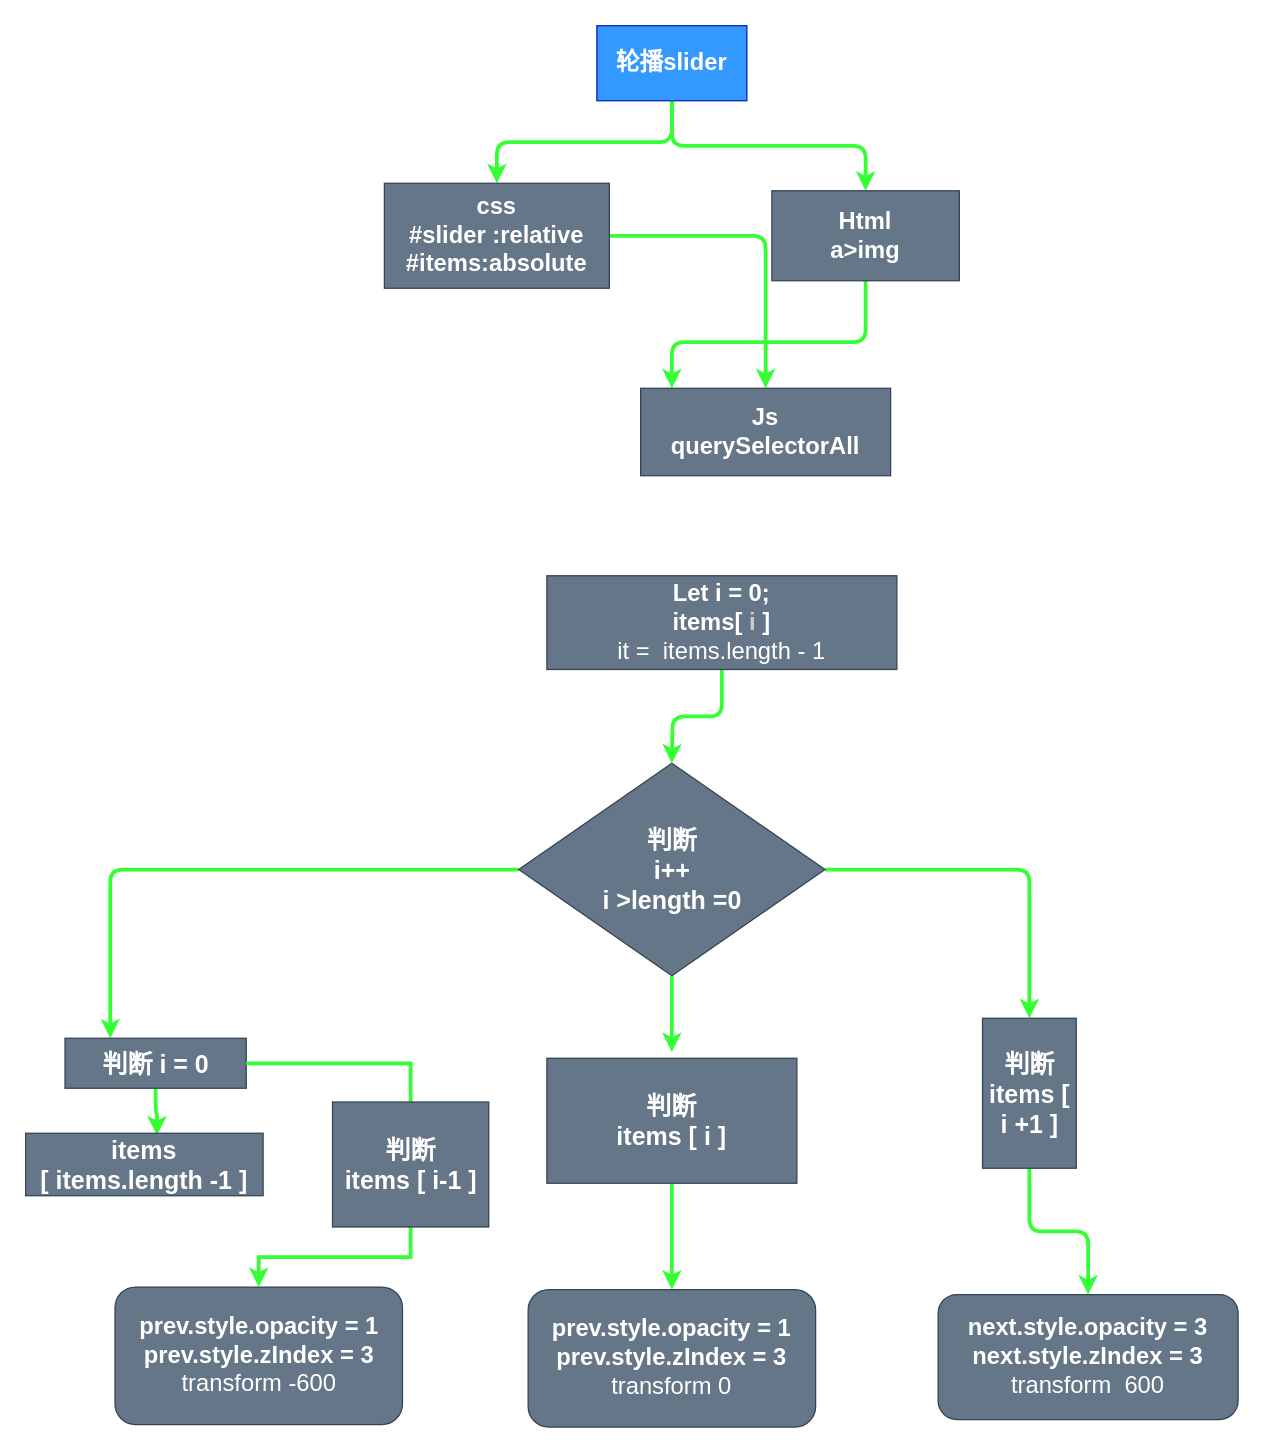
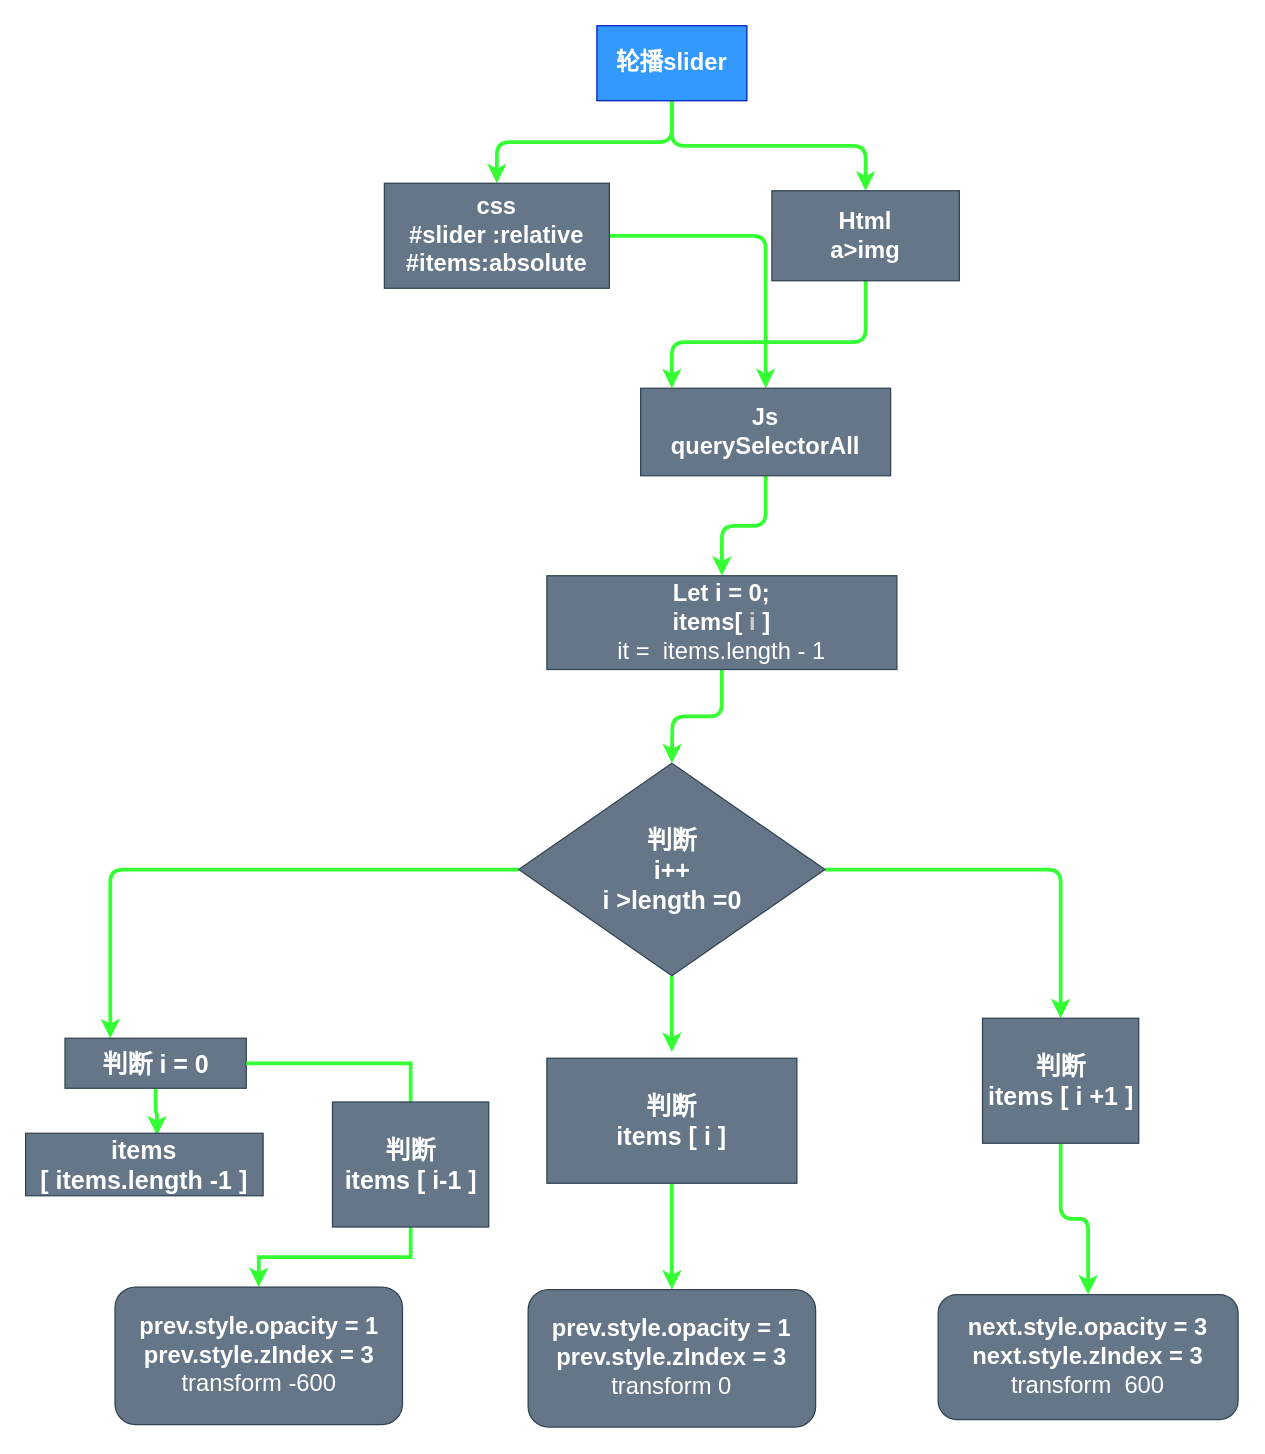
edge "Js querySelectorAll" -> "Let i = 0; items[ i ] it = items.length - 1": added
node "判断 items [ i +1 ]": size 94x150 -> 156x125
